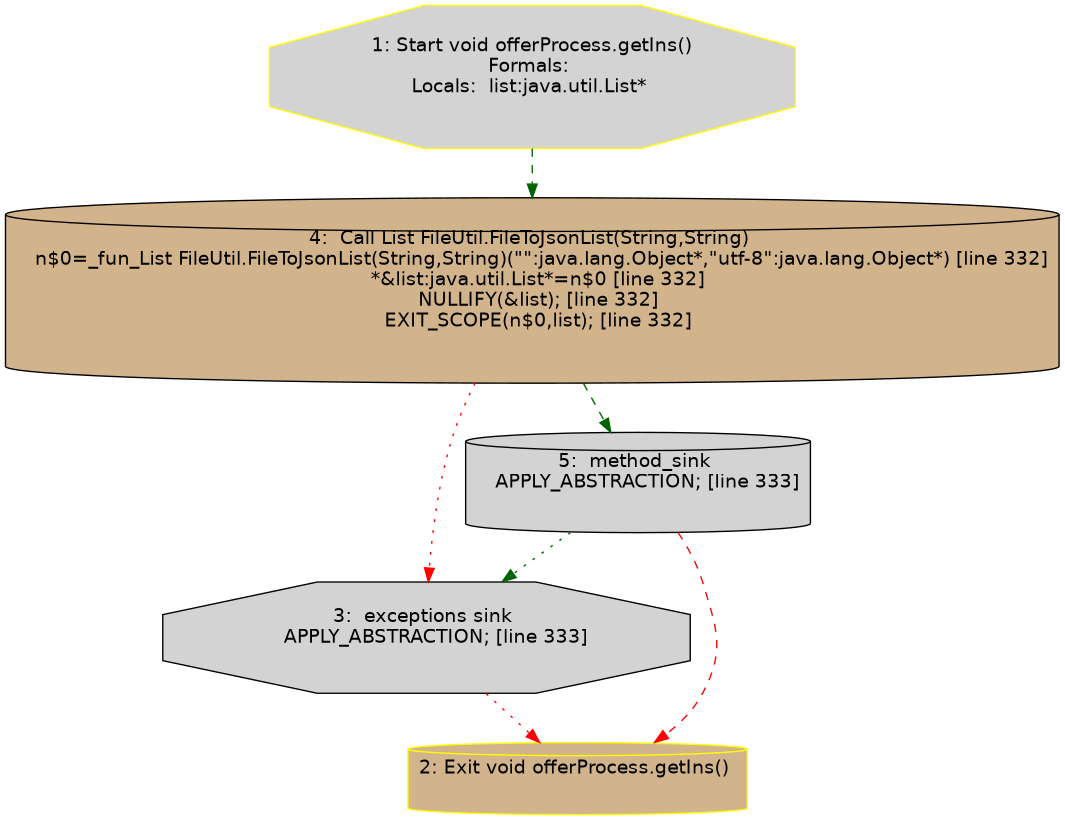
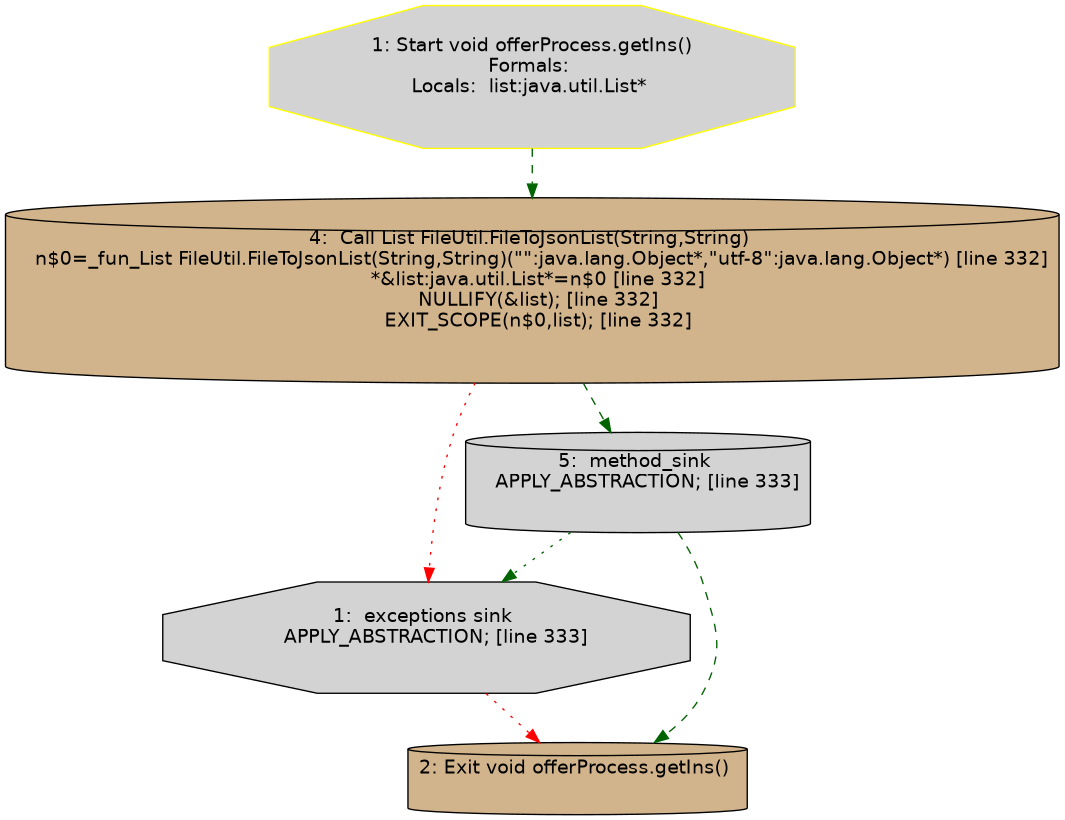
node "3:  exceptions sink APPLY_ABSTRACTION; [line 333]": label "3:  exceptions sink APPLY_ABSTRACTION; [line 333]" -> "1:  exceptions sink APPLY_ABSTRACTION; [line 333]"
edge "5:  method_sink APPLY_ABSTRACTION; [line 333]" -> "2: Exit void offerProcess.getIns()": color red -> darkgreen
node "2: Exit void offerProcess.getIns()": color yellow -> black
